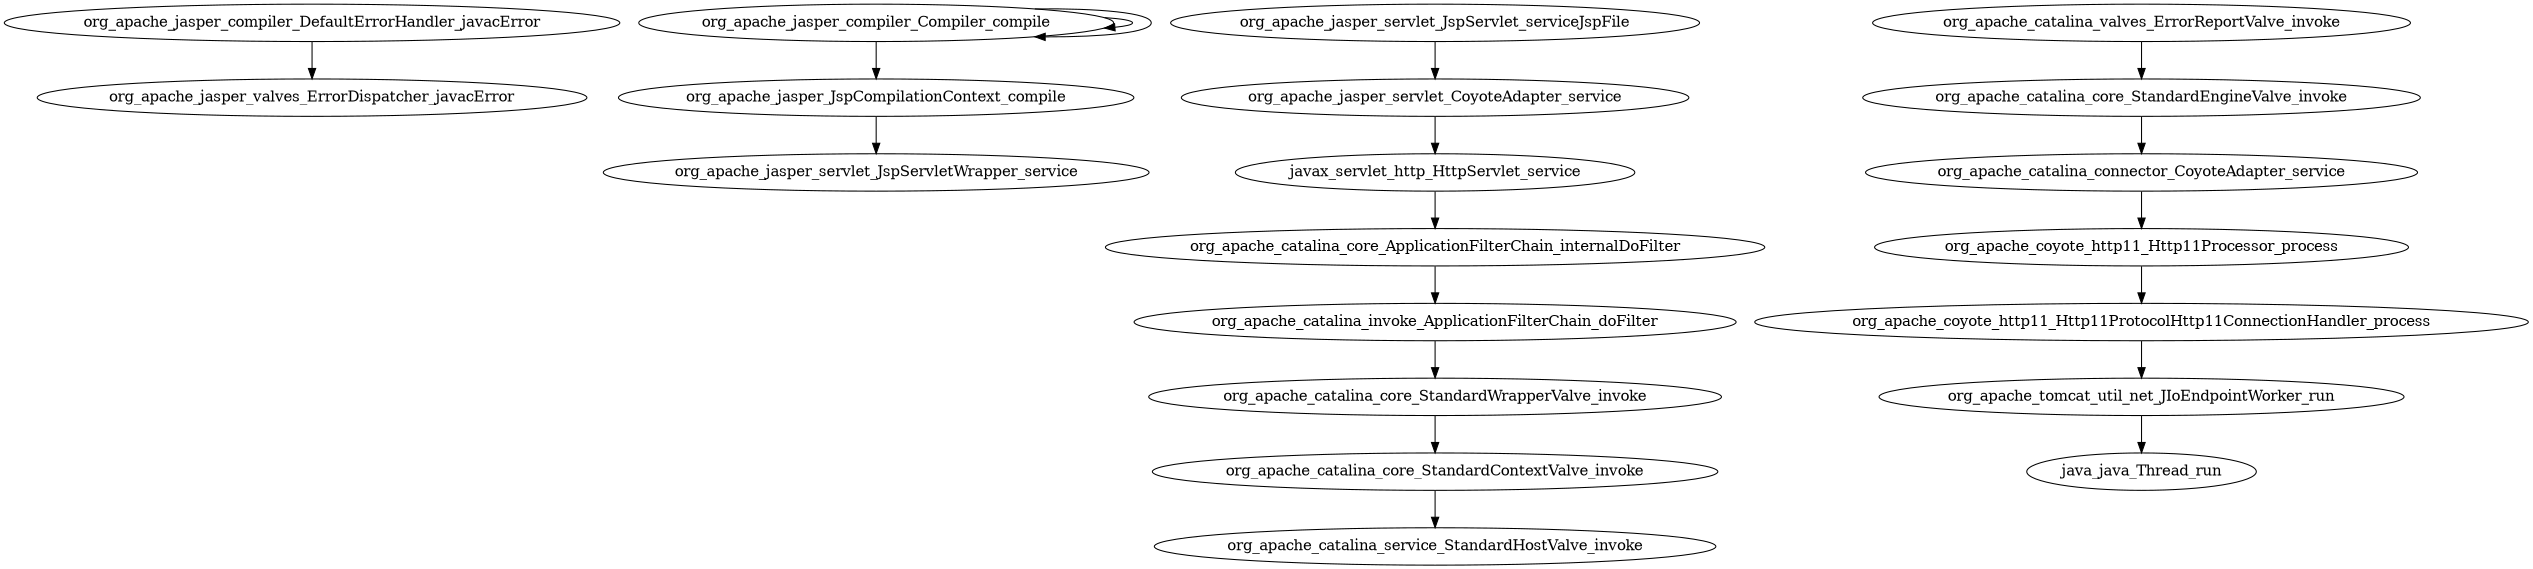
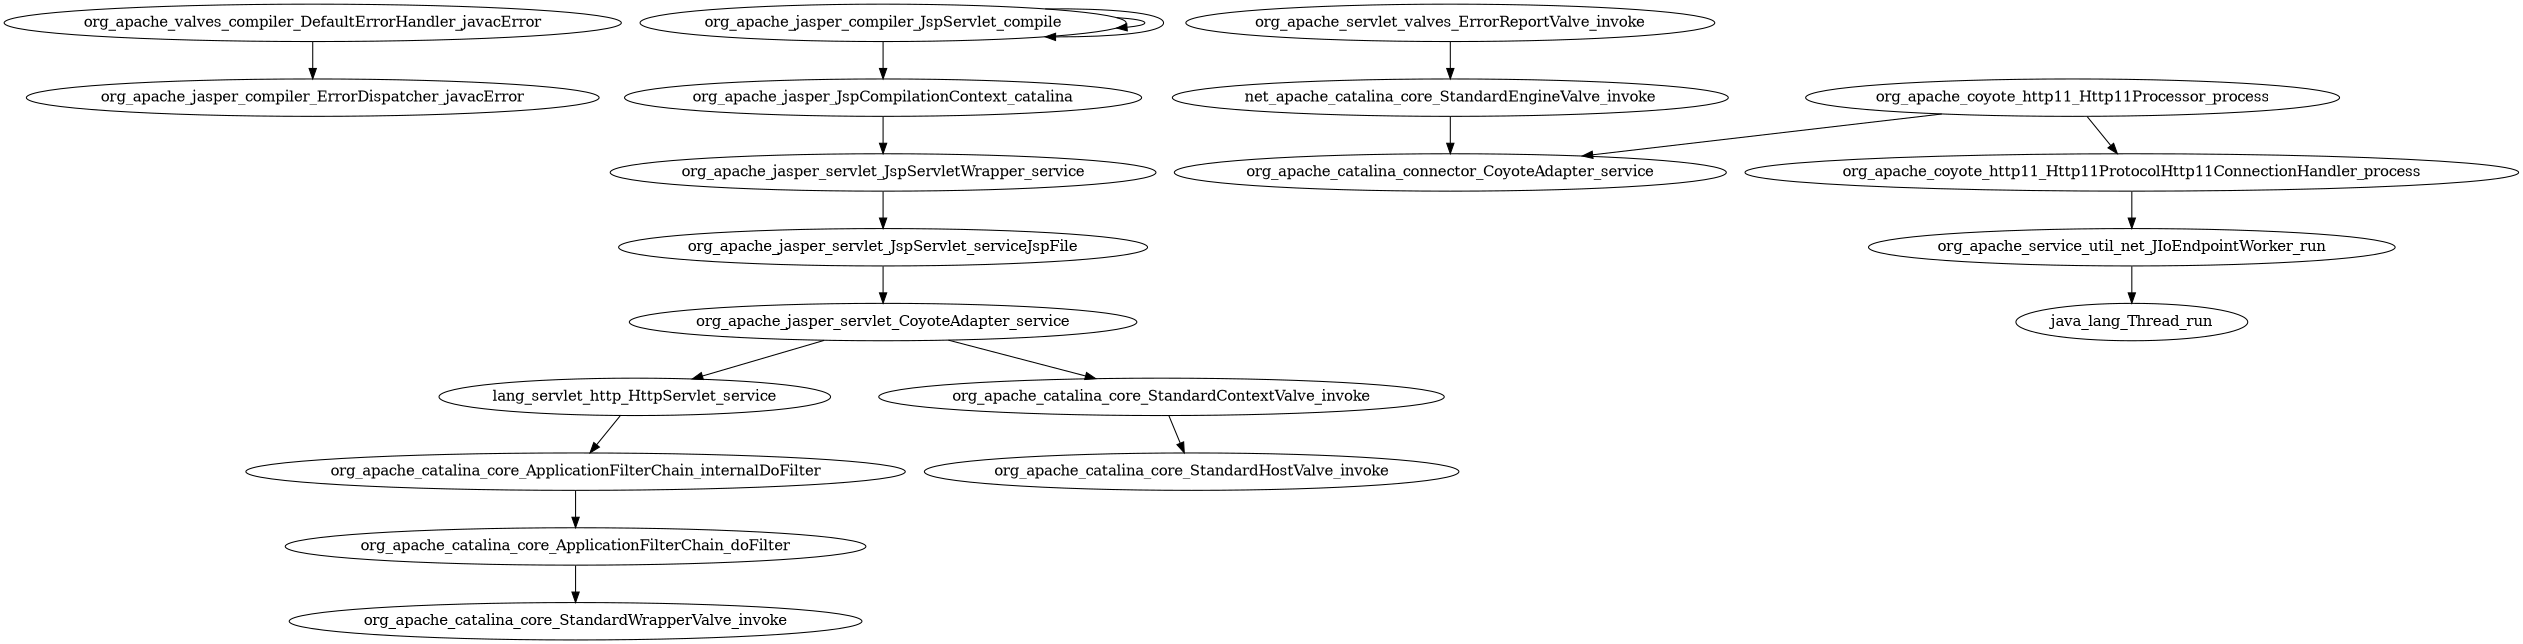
node "org_apache_jasper_compiler_DefaultErrorHandler_javacError": label "org_apache_jasper_compiler_DefaultErrorHandler_javacError" -> "org_apache_valves_compiler_DefaultErrorHandler_javacError"
node "org_apache_jasper_compiler_Compiler_compile": label "org_apache_jasper_compiler_Compiler_compile" -> "org_apache_jasper_compiler_JspServlet_compile"
node "org_apache_catalina_valves_ErrorReportValve_invoke": label "org_apache_catalina_valves_ErrorReportValve_invoke" -> "org_apache_servlet_valves_ErrorReportValve_invoke"
node "org_apache_jasper_valves_ErrorDispatcher_javacError": label "org_apache_jasper_valves_ErrorDispatcher_javacError" -> "org_apache_jasper_compiler_ErrorDispatcher_javacError"
node "org_apache_jasper_JspCompilationContext_compile": label "org_apache_jasper_JspCompilationContext_compile" -> "org_apache_jasper_JspCompilationContext_catalina"
node "org_apache_catalina_core_StandardEngineValve_invoke": label "org_apache_catalina_core_StandardEngineValve_invoke" -> "net_apache_catalina_core_StandardEngineValve_invoke"
node "javax_servlet_http_HttpServlet_service": label "javax_servlet_http_HttpServlet_service" -> "lang_servlet_http_HttpServlet_service"
edge "org_apache_jasper_servlet_JspServletWrapper_service" -> "org_apache_jasper_servlet_JspServlet_serviceJspFile": added
edge "org_apache_catalina_connector_CoyoteAdapter_service" -> "org_apache_coyote_http11_Http11Processor_process": reversed
node "org_apache_catalina_invoke_ApplicationFilterChain_doFilter": label "org_apache_catalina_invoke_ApplicationFilterChain_doFilter" -> "org_apache_catalina_core_ApplicationFilterChain_doFilter"
node "org_apache_tomcat_util_net_JIoEndpointWorker_run": label "org_apache_tomcat_util_net_JIoEndpointWorker_run" -> "org_apache_service_util_net_JIoEndpointWorker_run"
edge "org_apache_catalina_core_StandardWrapperValve_invoke" -> "org_apache_catalina_core_StandardContextValve_invoke": now "org_apache_jasper_servlet_CoyoteAdapter_service" -> "org_apache_catalina_core_StandardContextValve_invoke"
node "java_java_Thread_run": label "java_java_Thread_run" -> "java_lang_Thread_run"
node "org_apache_catalina_service_StandardHostValve_invoke": label "org_apache_catalina_service_StandardHostValve_invoke" -> "org_apache_catalina_core_StandardHostValve_invoke"
